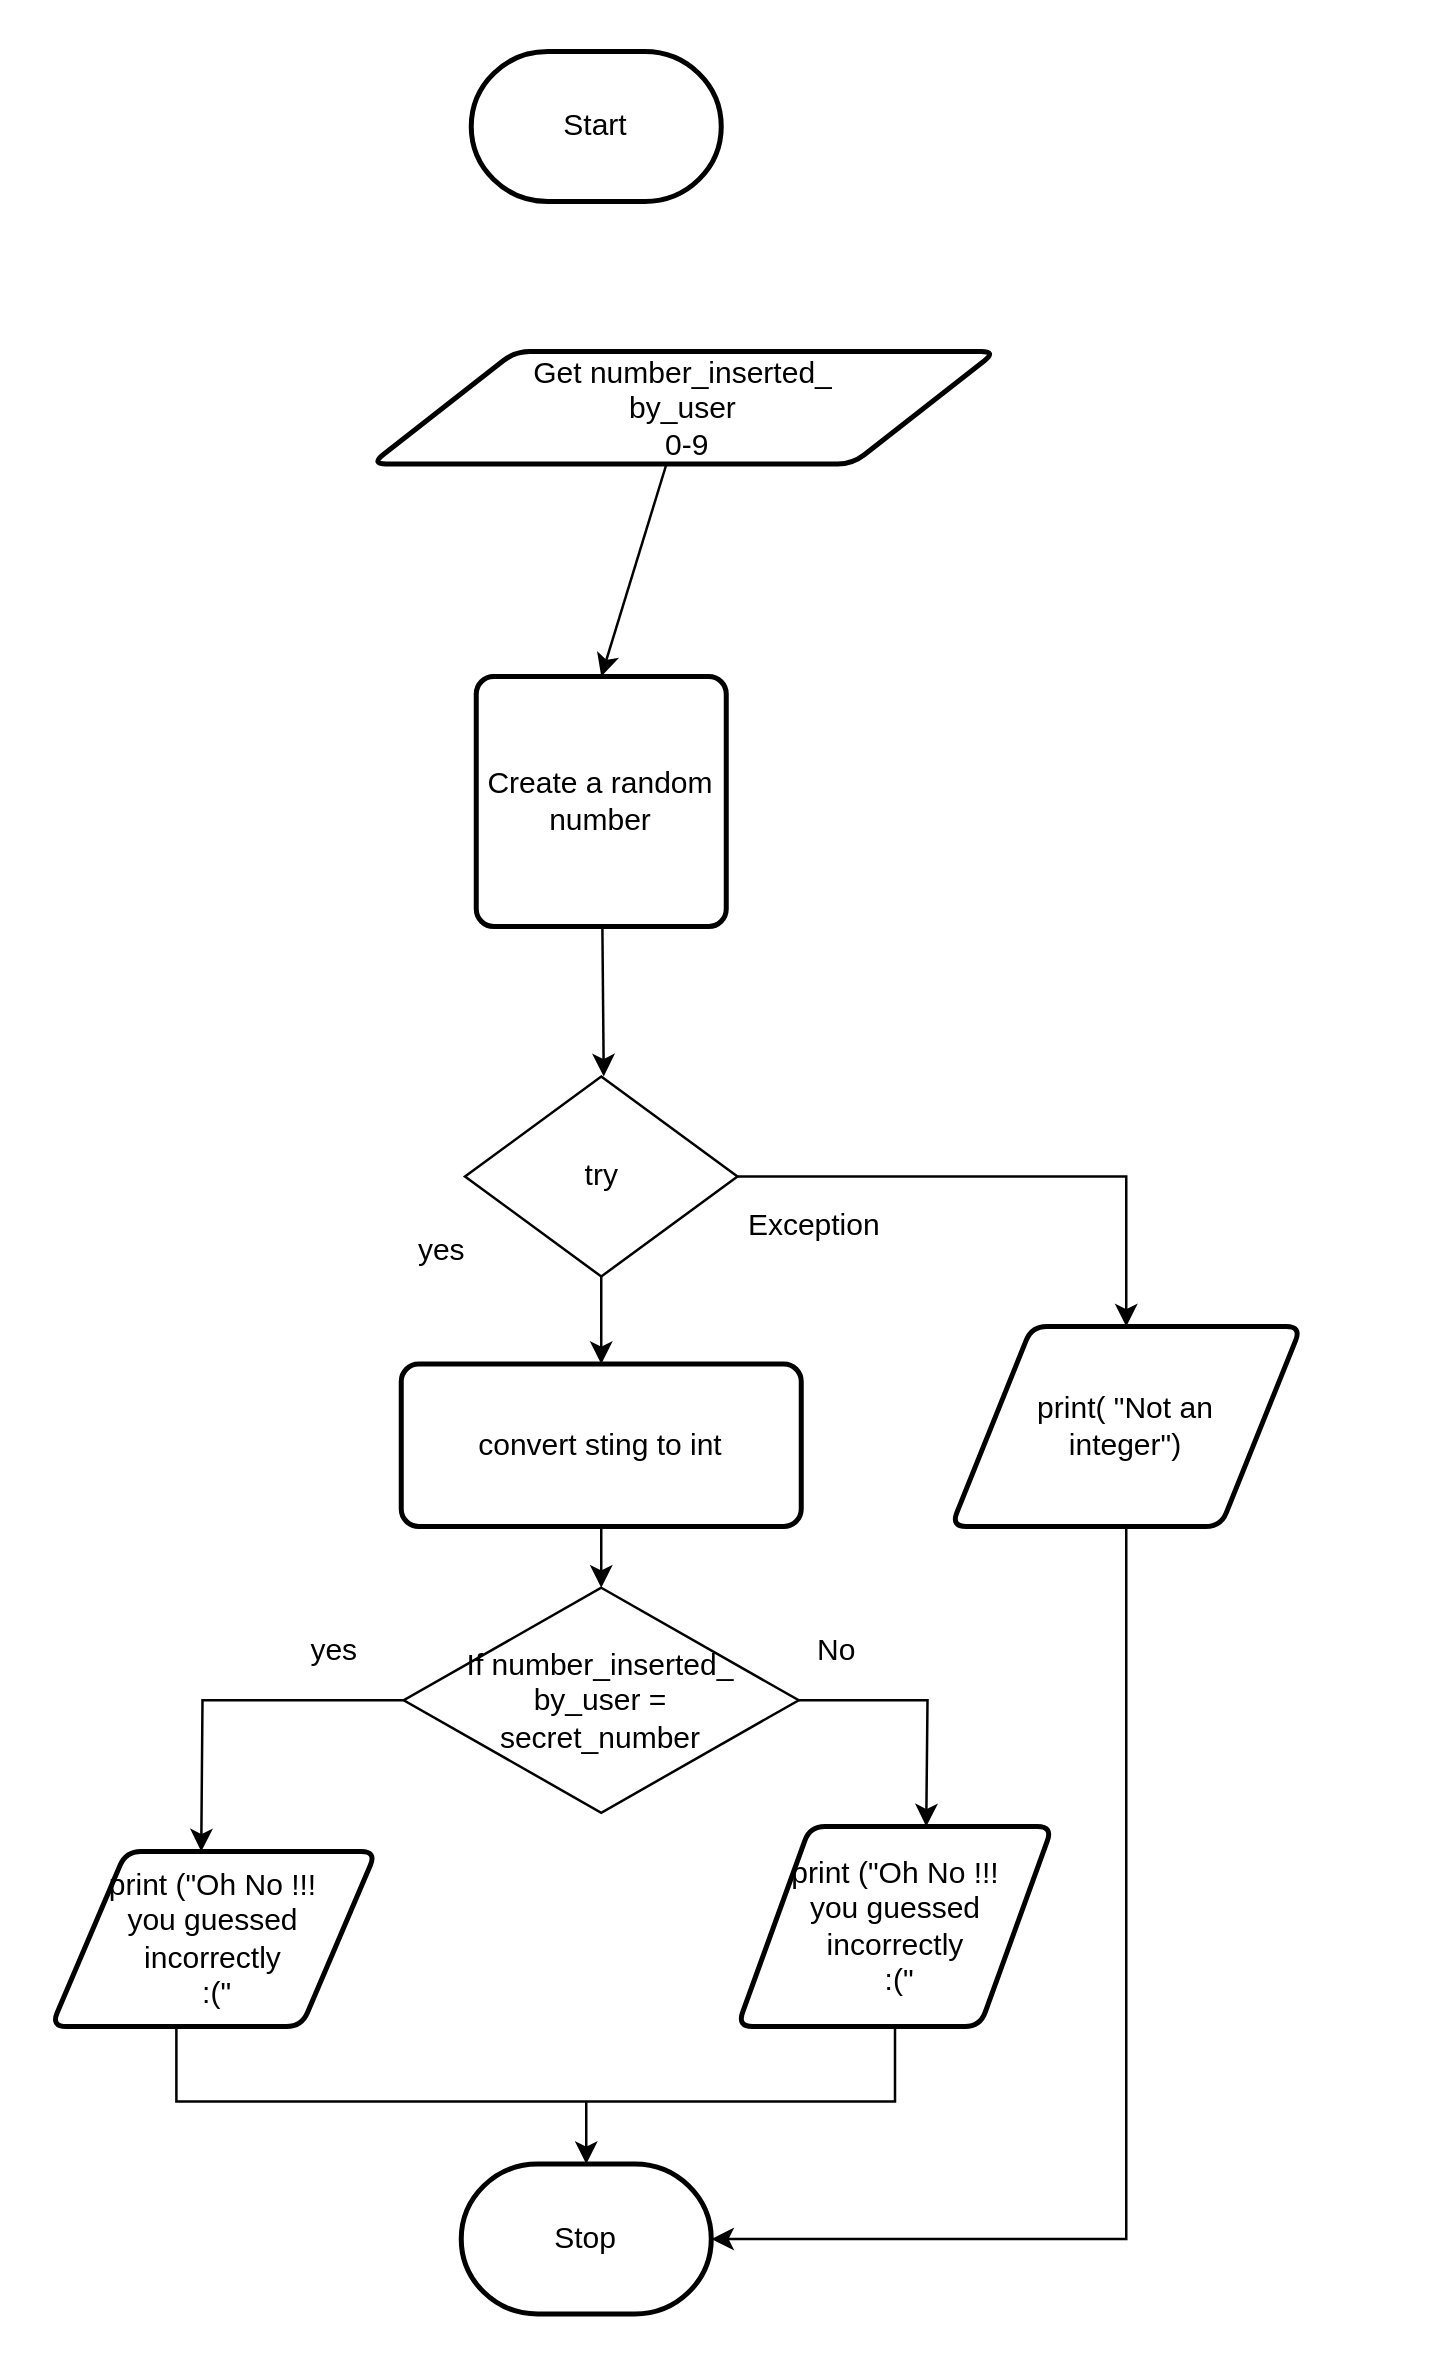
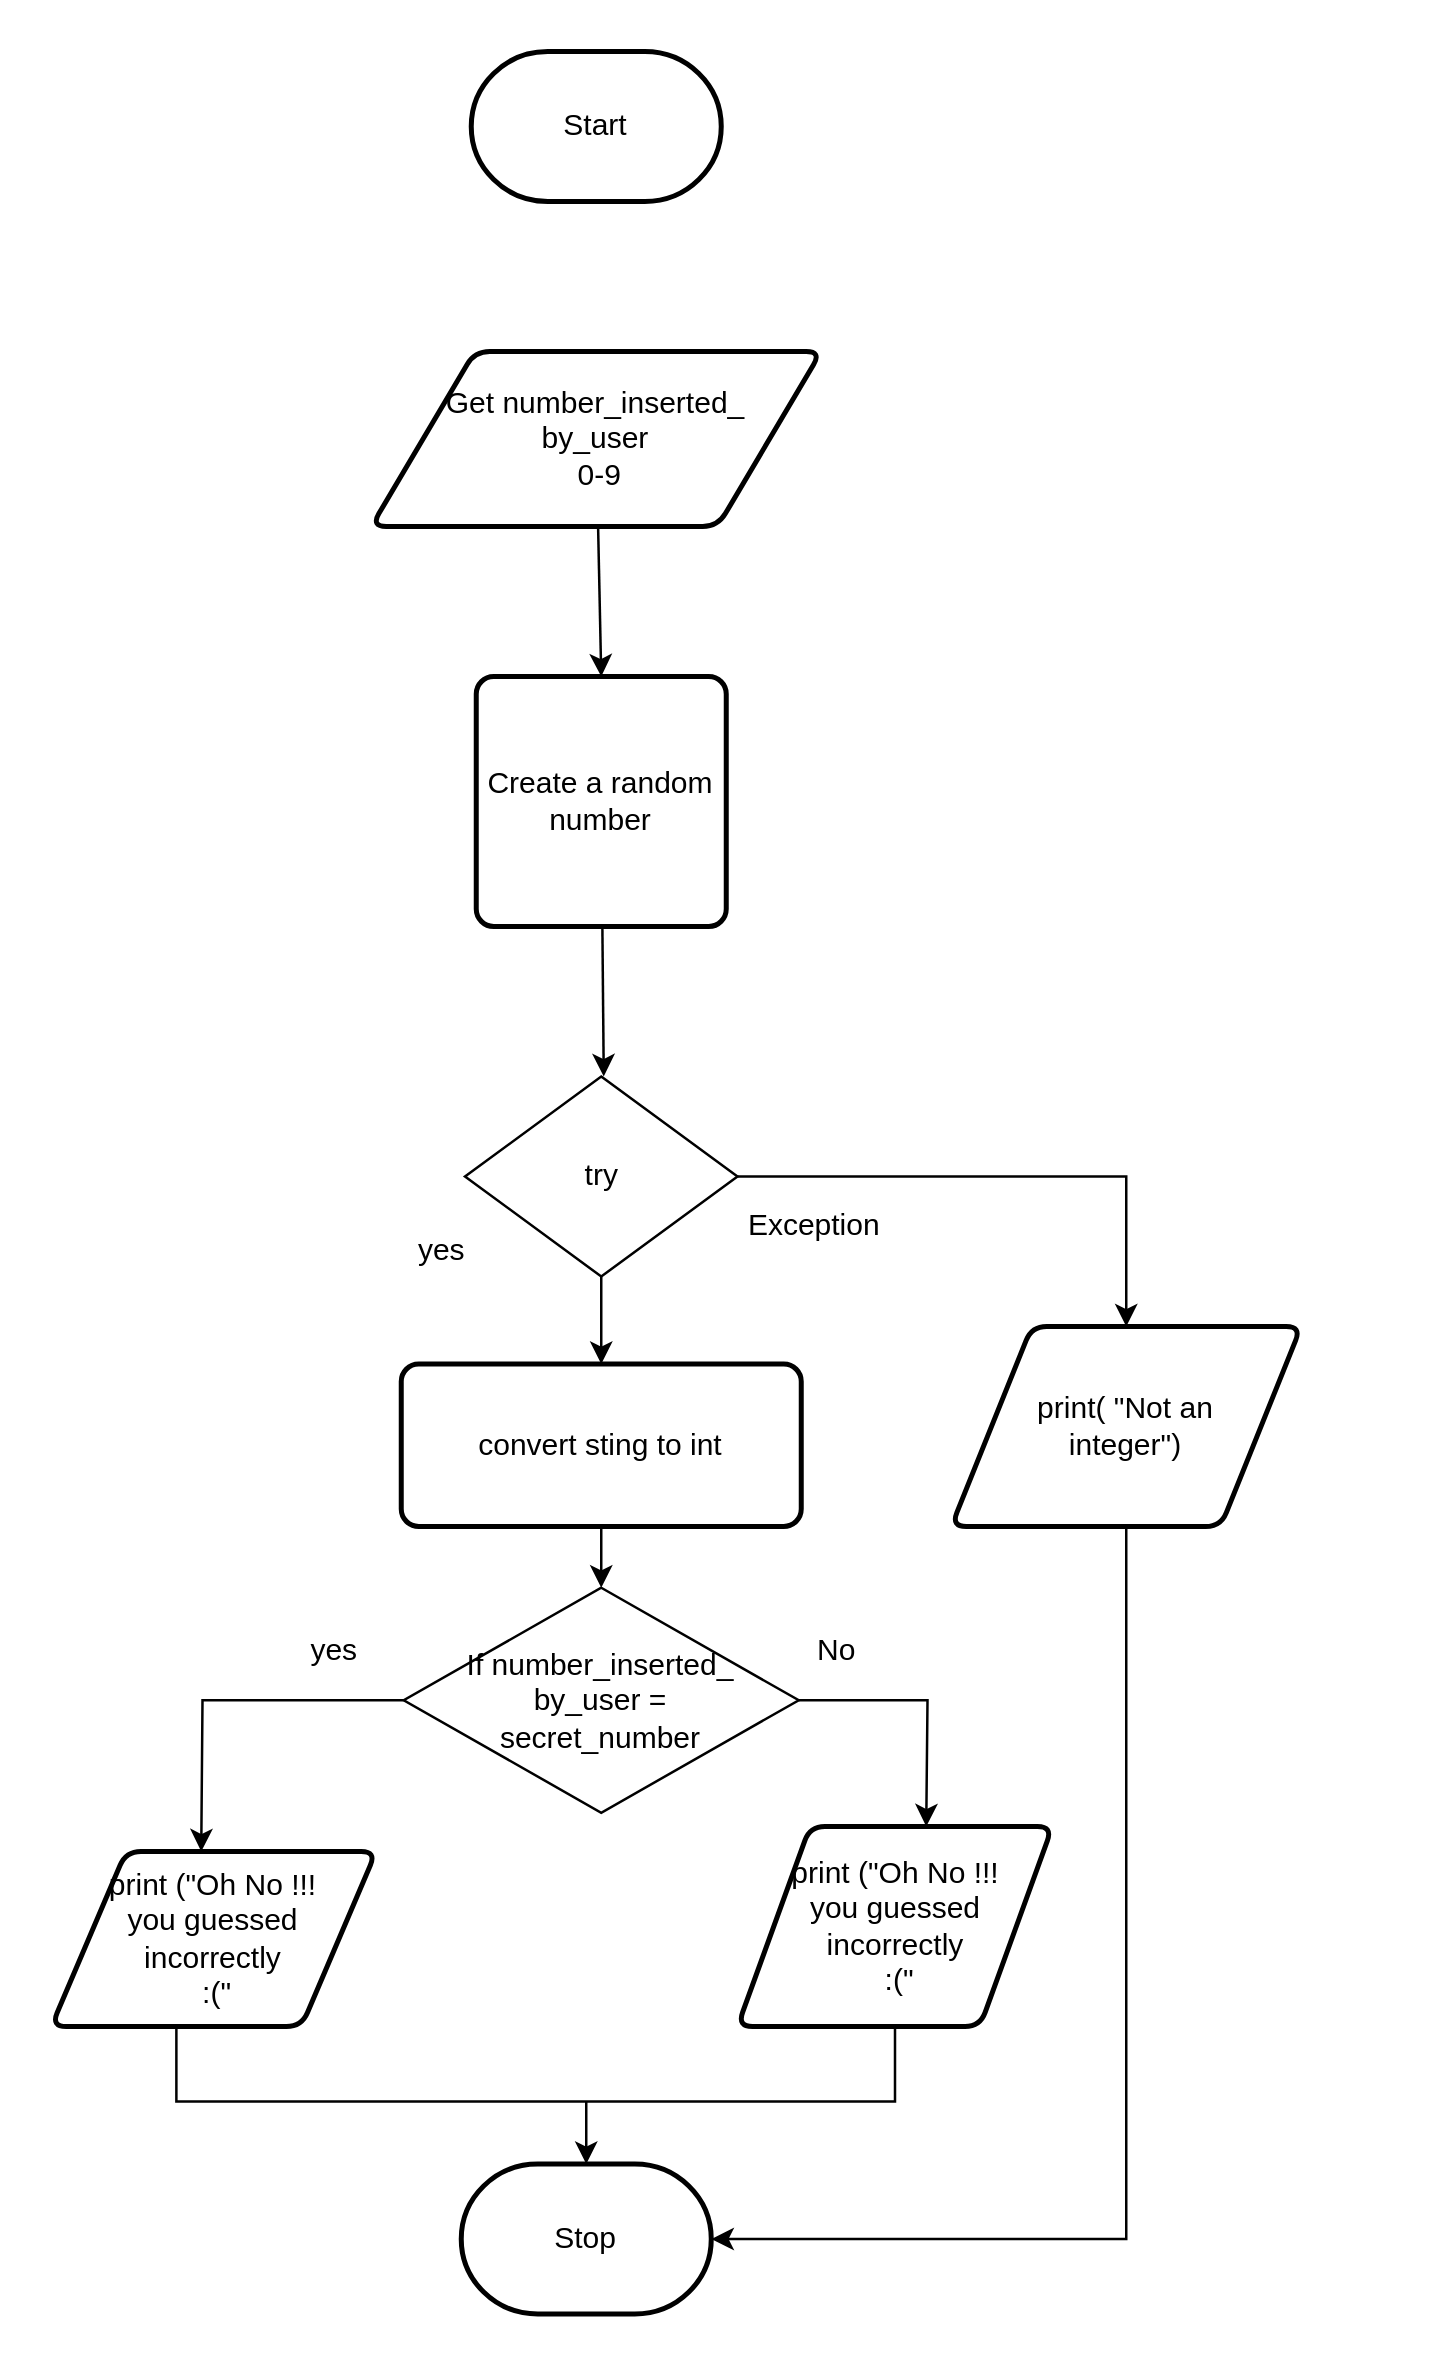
node "Get number_inserted_ by_user 0-9": size 625x113 -> 450x175
